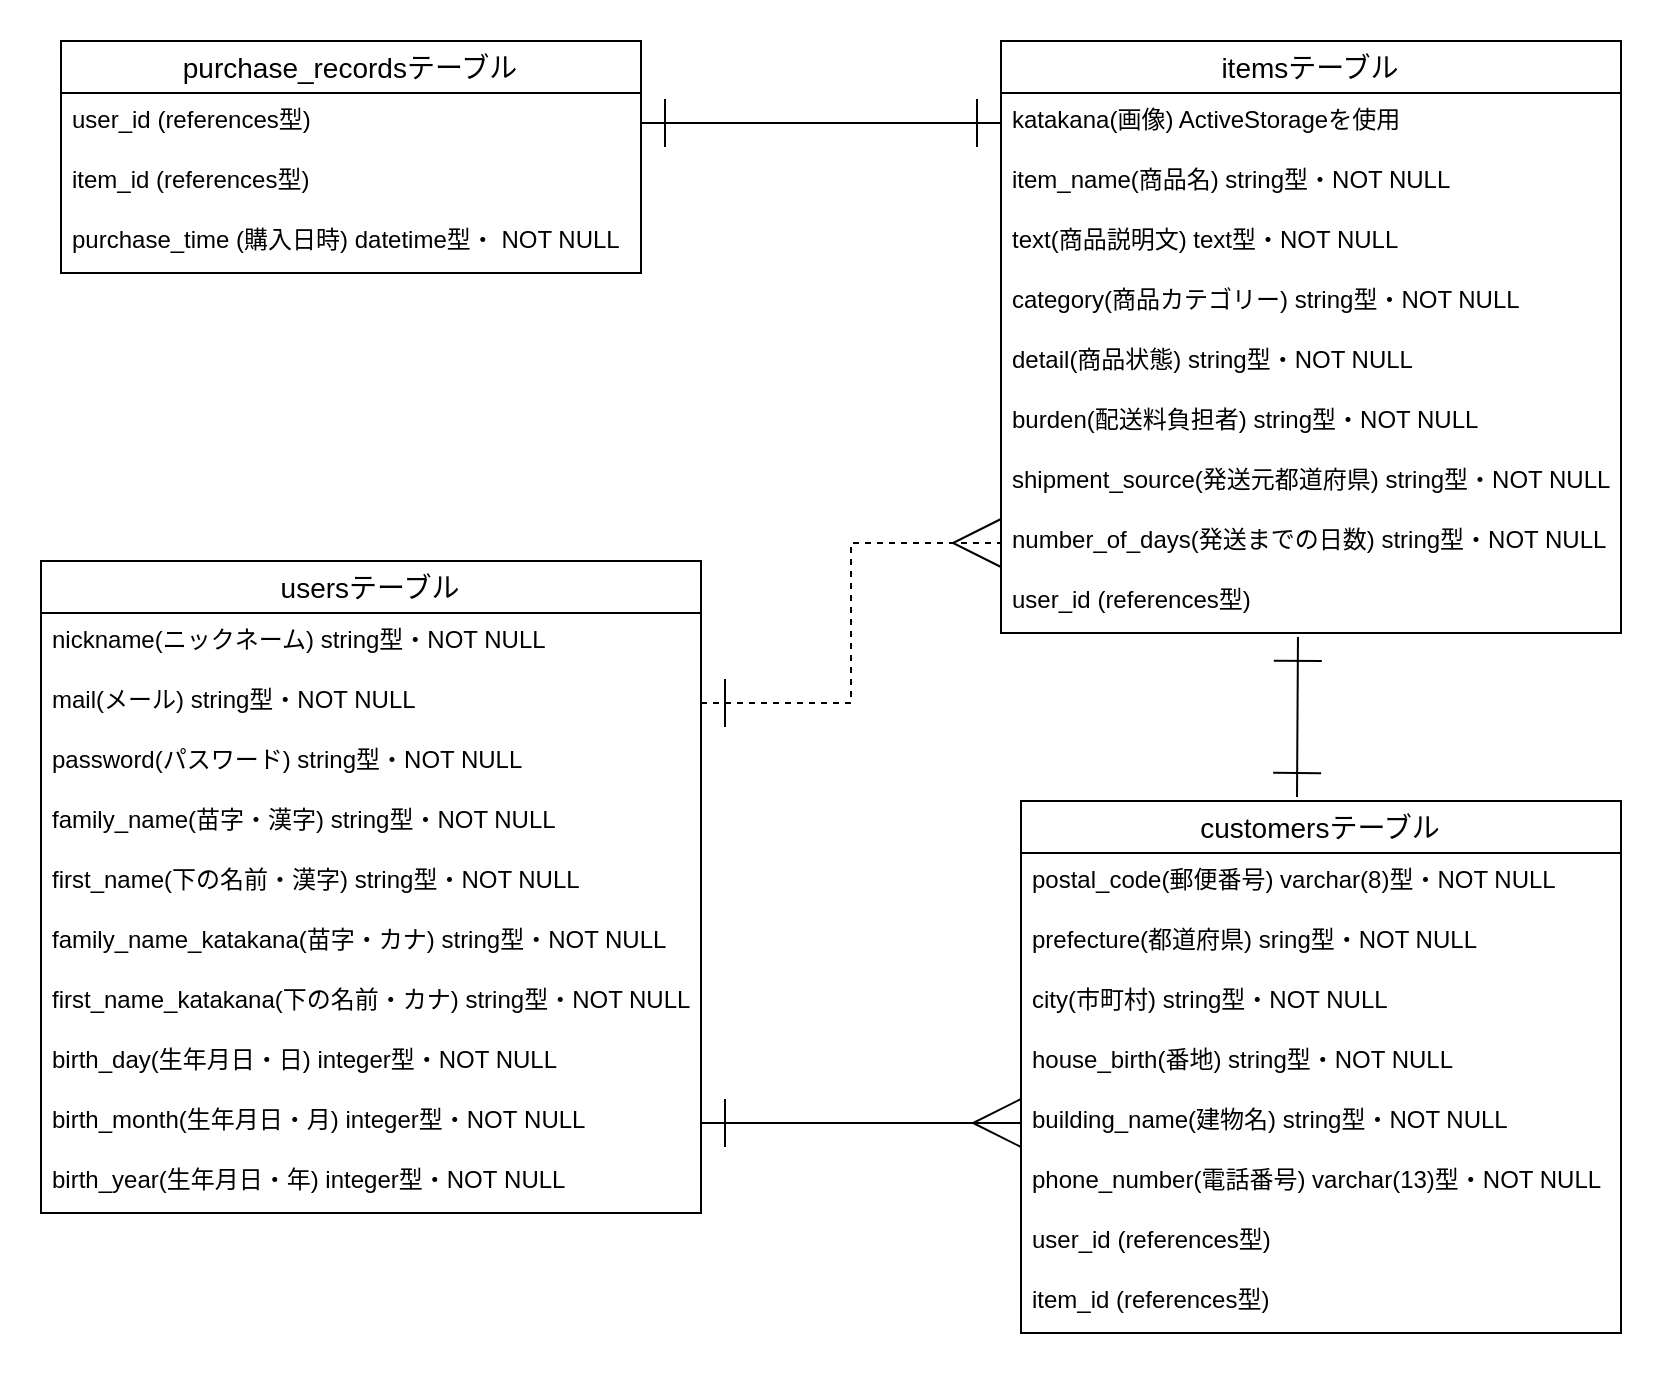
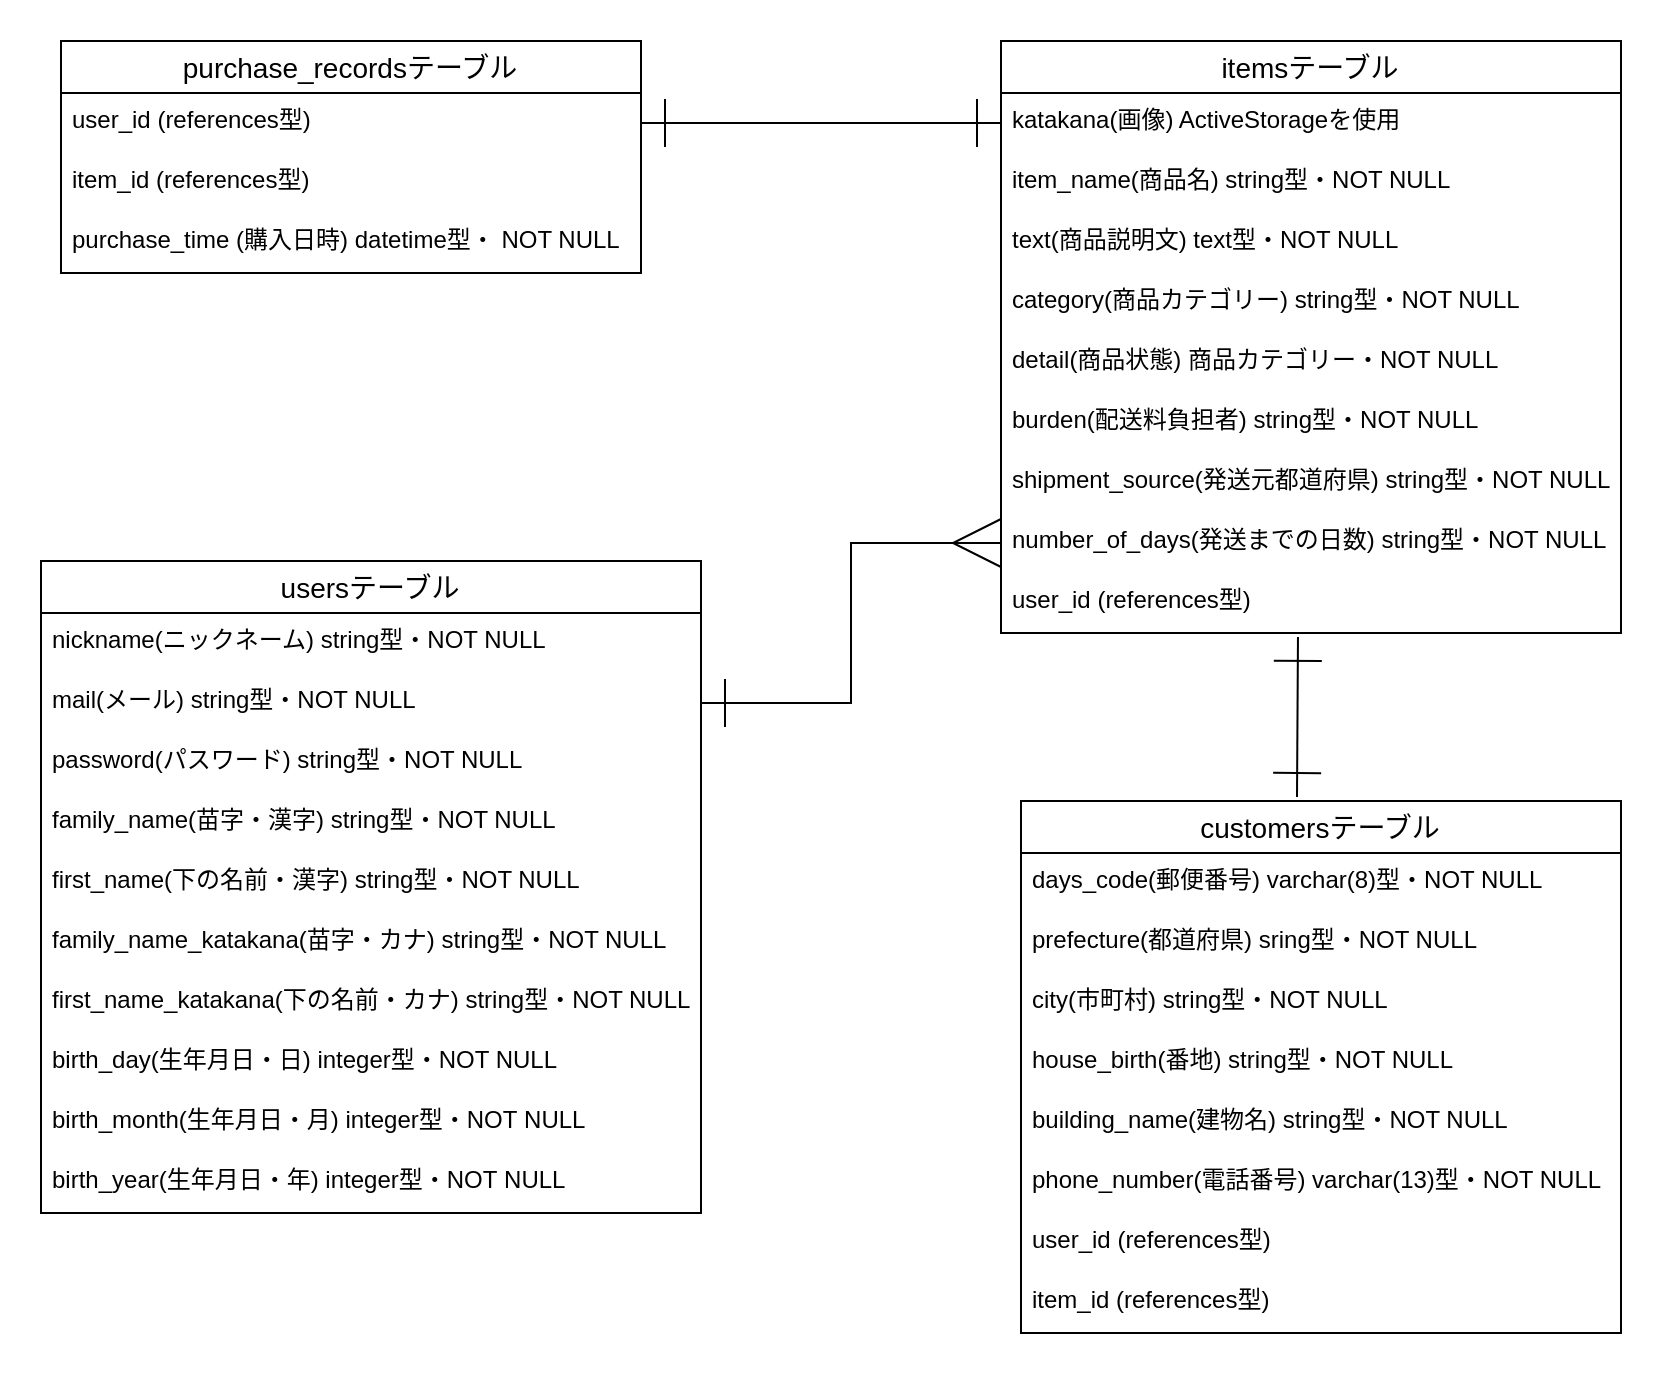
node "detail(商品状態) string型・NOT NULL": label "detail(商品状態) string型・NOT NULL" -> "detail(商品状態) 商品カテゴリー・NOT NULL"
edge "number_of_days(発送までの日数) string型・NOT NULL" -- "mail(メール) string型・NOT NULL": style dashed -> solid
node "postal_code(郵便番号) varchar(8)型・NOT NULL": label "postal_code(郵便番号) varchar(8)型・NOT NULL" -> "days_code(郵便番号) varchar(8)型・NOT NULL"
edge "birth_month(生年月日・月) integer型・NOT NULL" -- "building_name(建物名) string型・NOT NULL": removed
